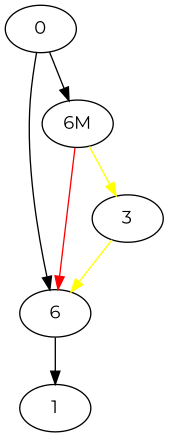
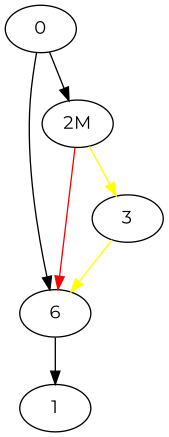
node "6M": label "6M" -> "2M"
